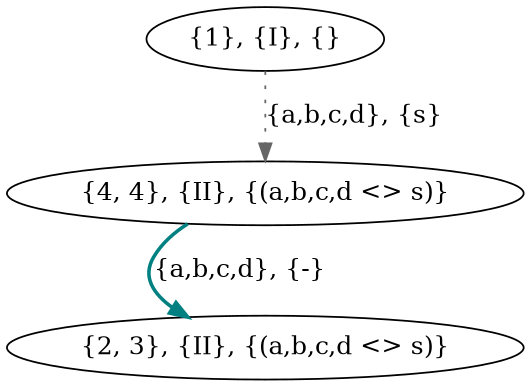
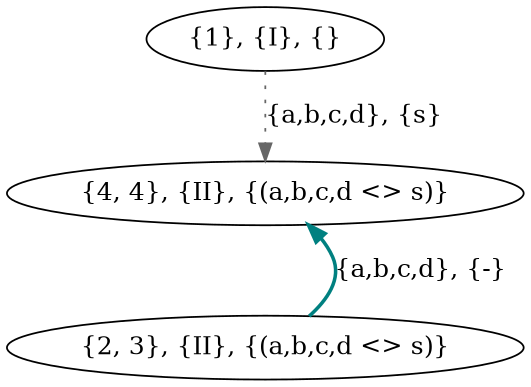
edge "{4, 4}, {II}, {(a,b,c,d <> s)}" -> "{2, 3}, {II}, {(a,b,c,d <> s)}": reversed
